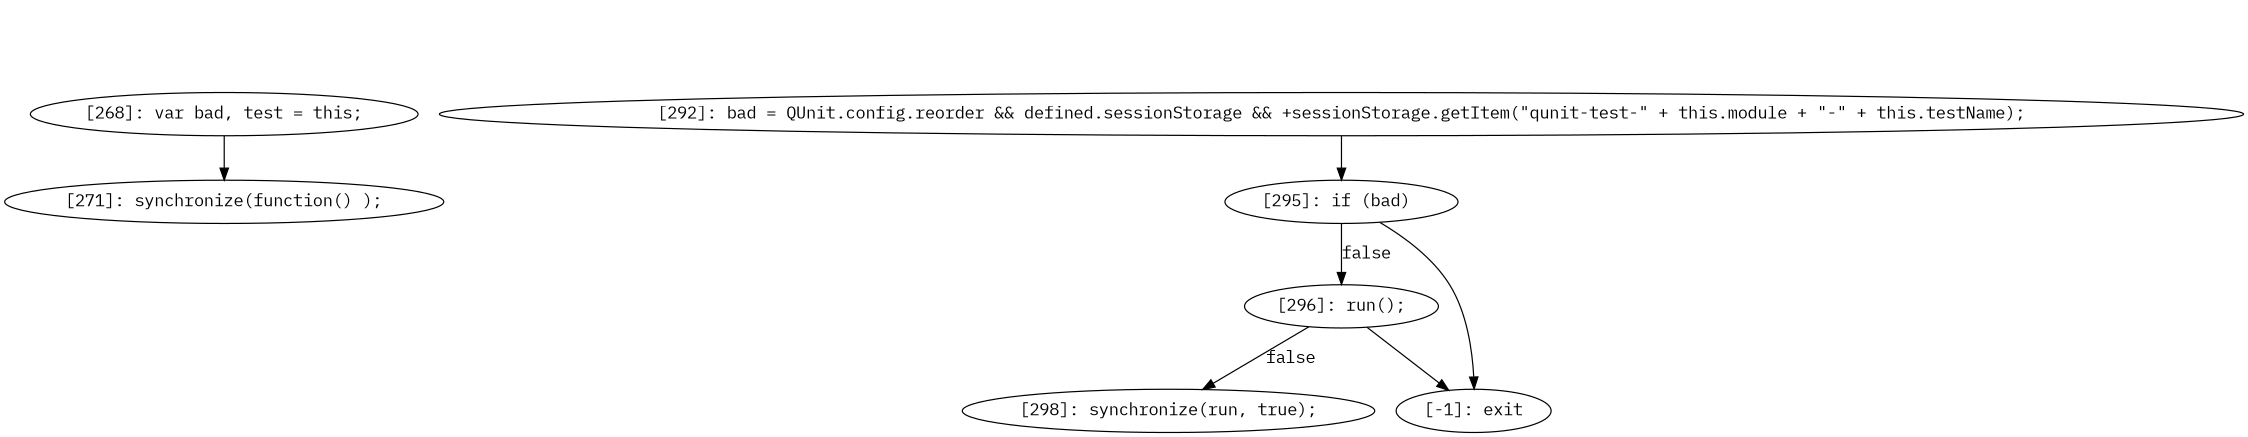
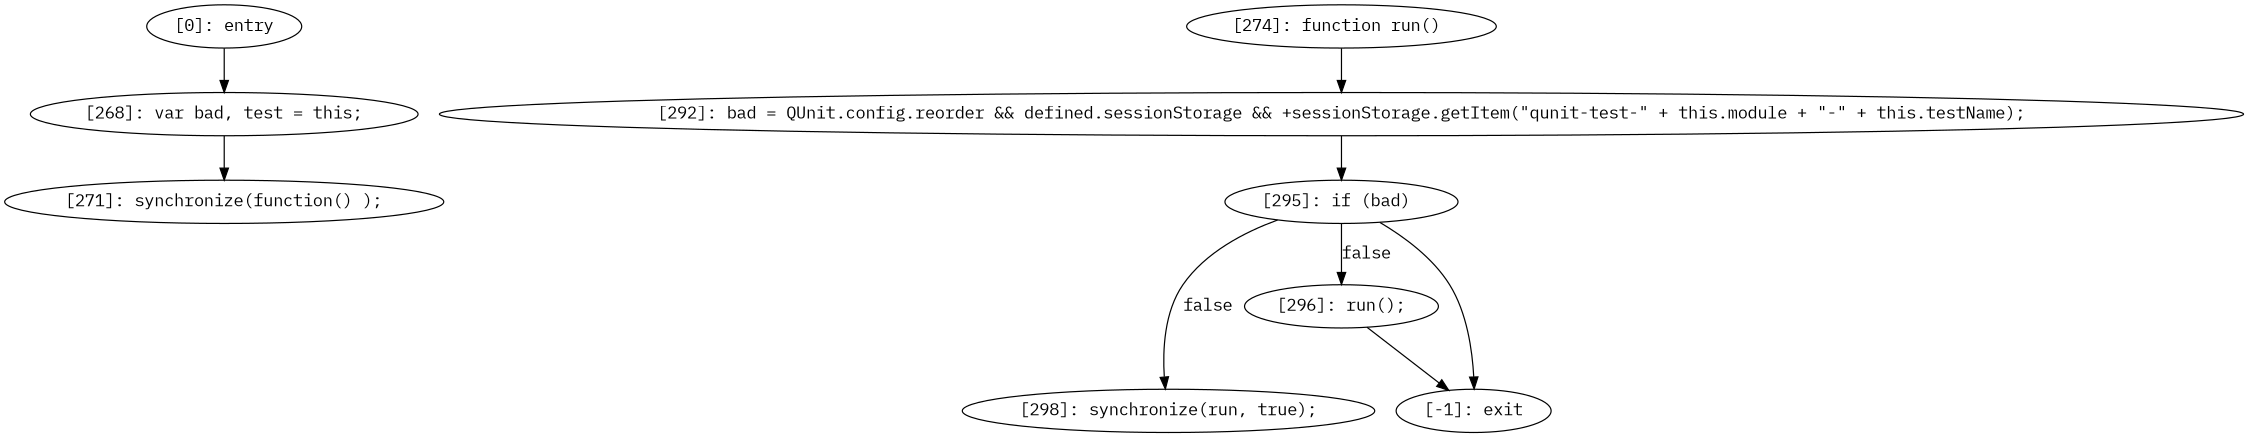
node "[0]: entry": added
node "[274]: function run()": added
edge "[296]: run();" -> "[298]: synchronize(run, true);": now "[295]: if (bad)" -> "[298]: synchronize(run, true);"
